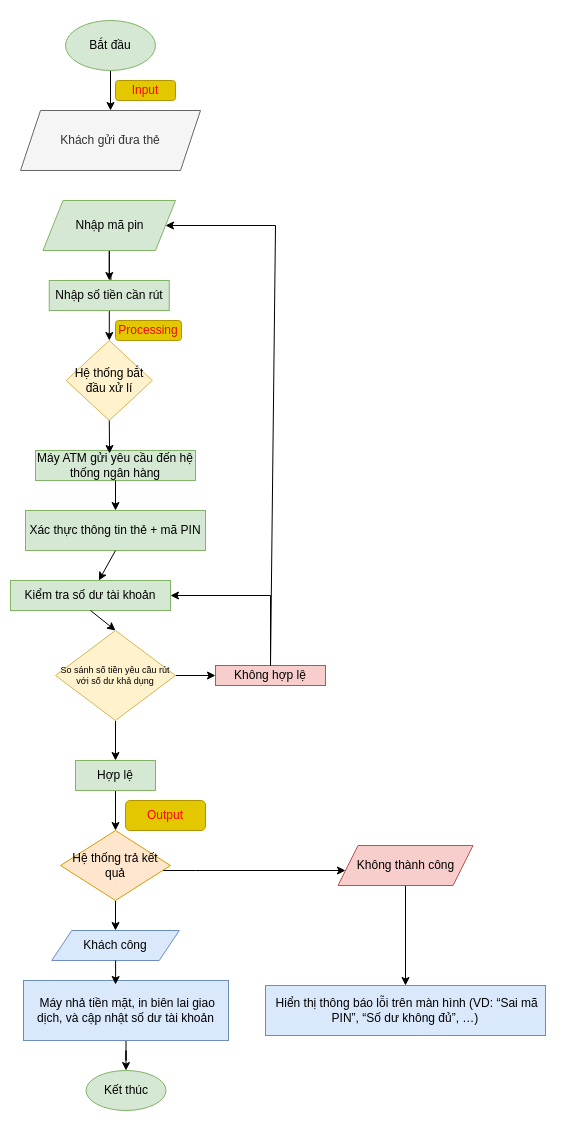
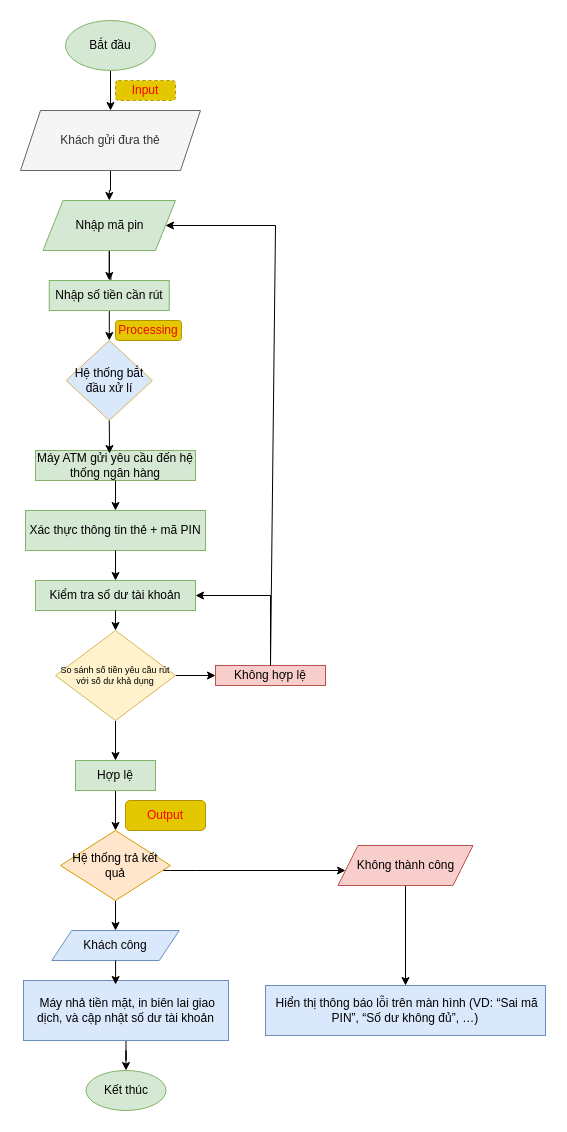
node "Input": style solid -> dashed
edge "Khách gửi đưa thẻ" -> "Nhập mã pin": added
node "Hệ thống bắt đầu xử lí": fillcolor #fff2cc -> #dae8fc
node "Kiểm tra số dư tài khoản": moved (91, 596) -> (116, 596)
